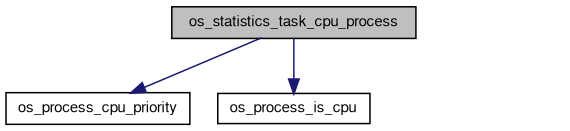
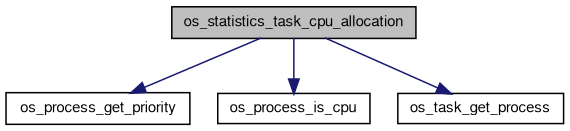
node "os_statistics_task_cpu_process": label "os_statistics_task_cpu_process" -> "os_statistics_task_cpu_allocation"
node "os_process_cpu_priority": label "os_process_cpu_priority" -> "os_process_get_priority"
node "os_task_get_process": added
